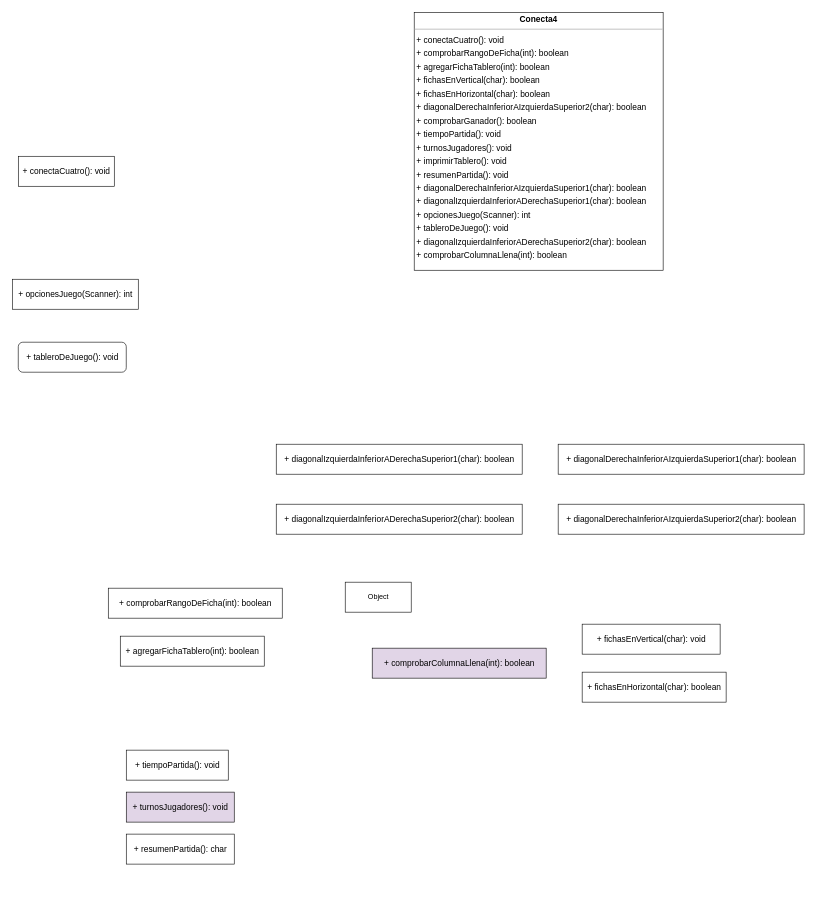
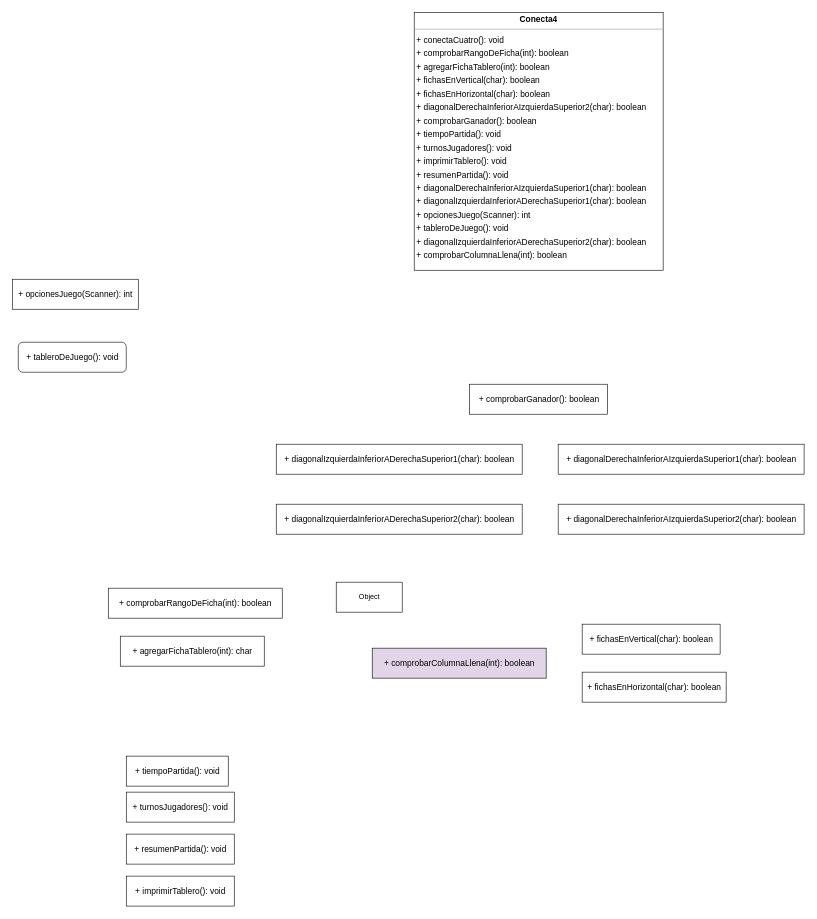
node "+ conectaCuatro(): void": removed
node "+ comprobarGanador(): boolean": added
node "Object": moved (378, 597) -> (369, 597)
node "+ fichasEnVertical(char): void": label "+ fichasEnVertical(char): void" -> "+ fichasEnVertical(char): boolean"
node "+ agregarFichaTablero(int): boolean": label "+ agregarFichaTablero(int): boolean" -> "+ agregarFichaTablero(int): char"
node "+ tiempoPartida(): void": moved (177, 765) -> (177, 771)
node "+ turnosJugadores(): void": fillcolor #e1d5e7 -> #ffffff
node "+ resumenPartida(): char": label "+ resumenPartida(): char" -> "+ resumenPartida(): void"
node "+ imprimirTablero(): void": added
